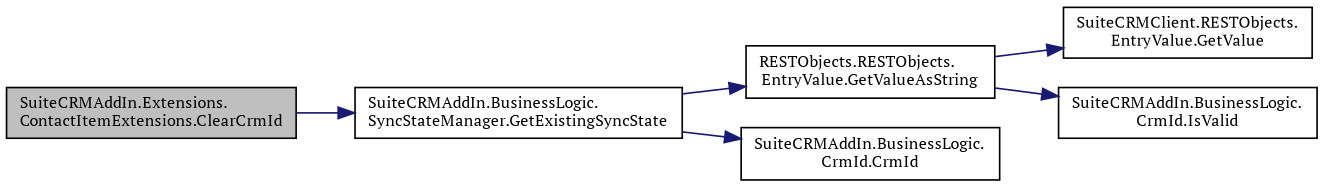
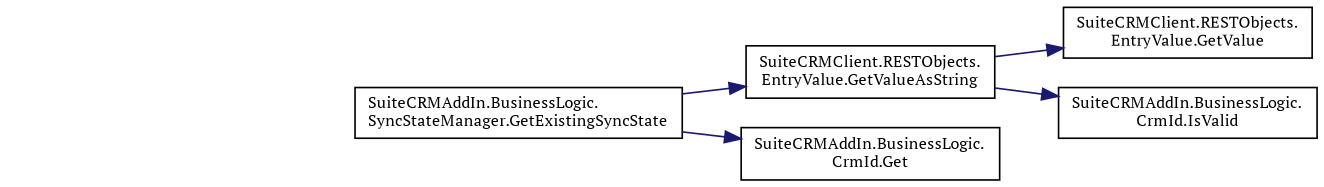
node "RESTObjects.RESTObjects. EntryValue.GetValueAsString": label "RESTObjects.RESTObjects. EntryValue.GetValueAsString" -> "SuiteCRMClient.RESTObjects. EntryValue.GetValueAsString"
node "SuiteCRMAddIn.Extensions. ContactItemExtensions.ClearCrmId": removed
node "SuiteCRMAddIn.BusinessLogic. CrmId.CrmId": label "SuiteCRMAddIn.BusinessLogic. CrmId.CrmId" -> "SuiteCRMAddIn.BusinessLogic. CrmId.Get"
